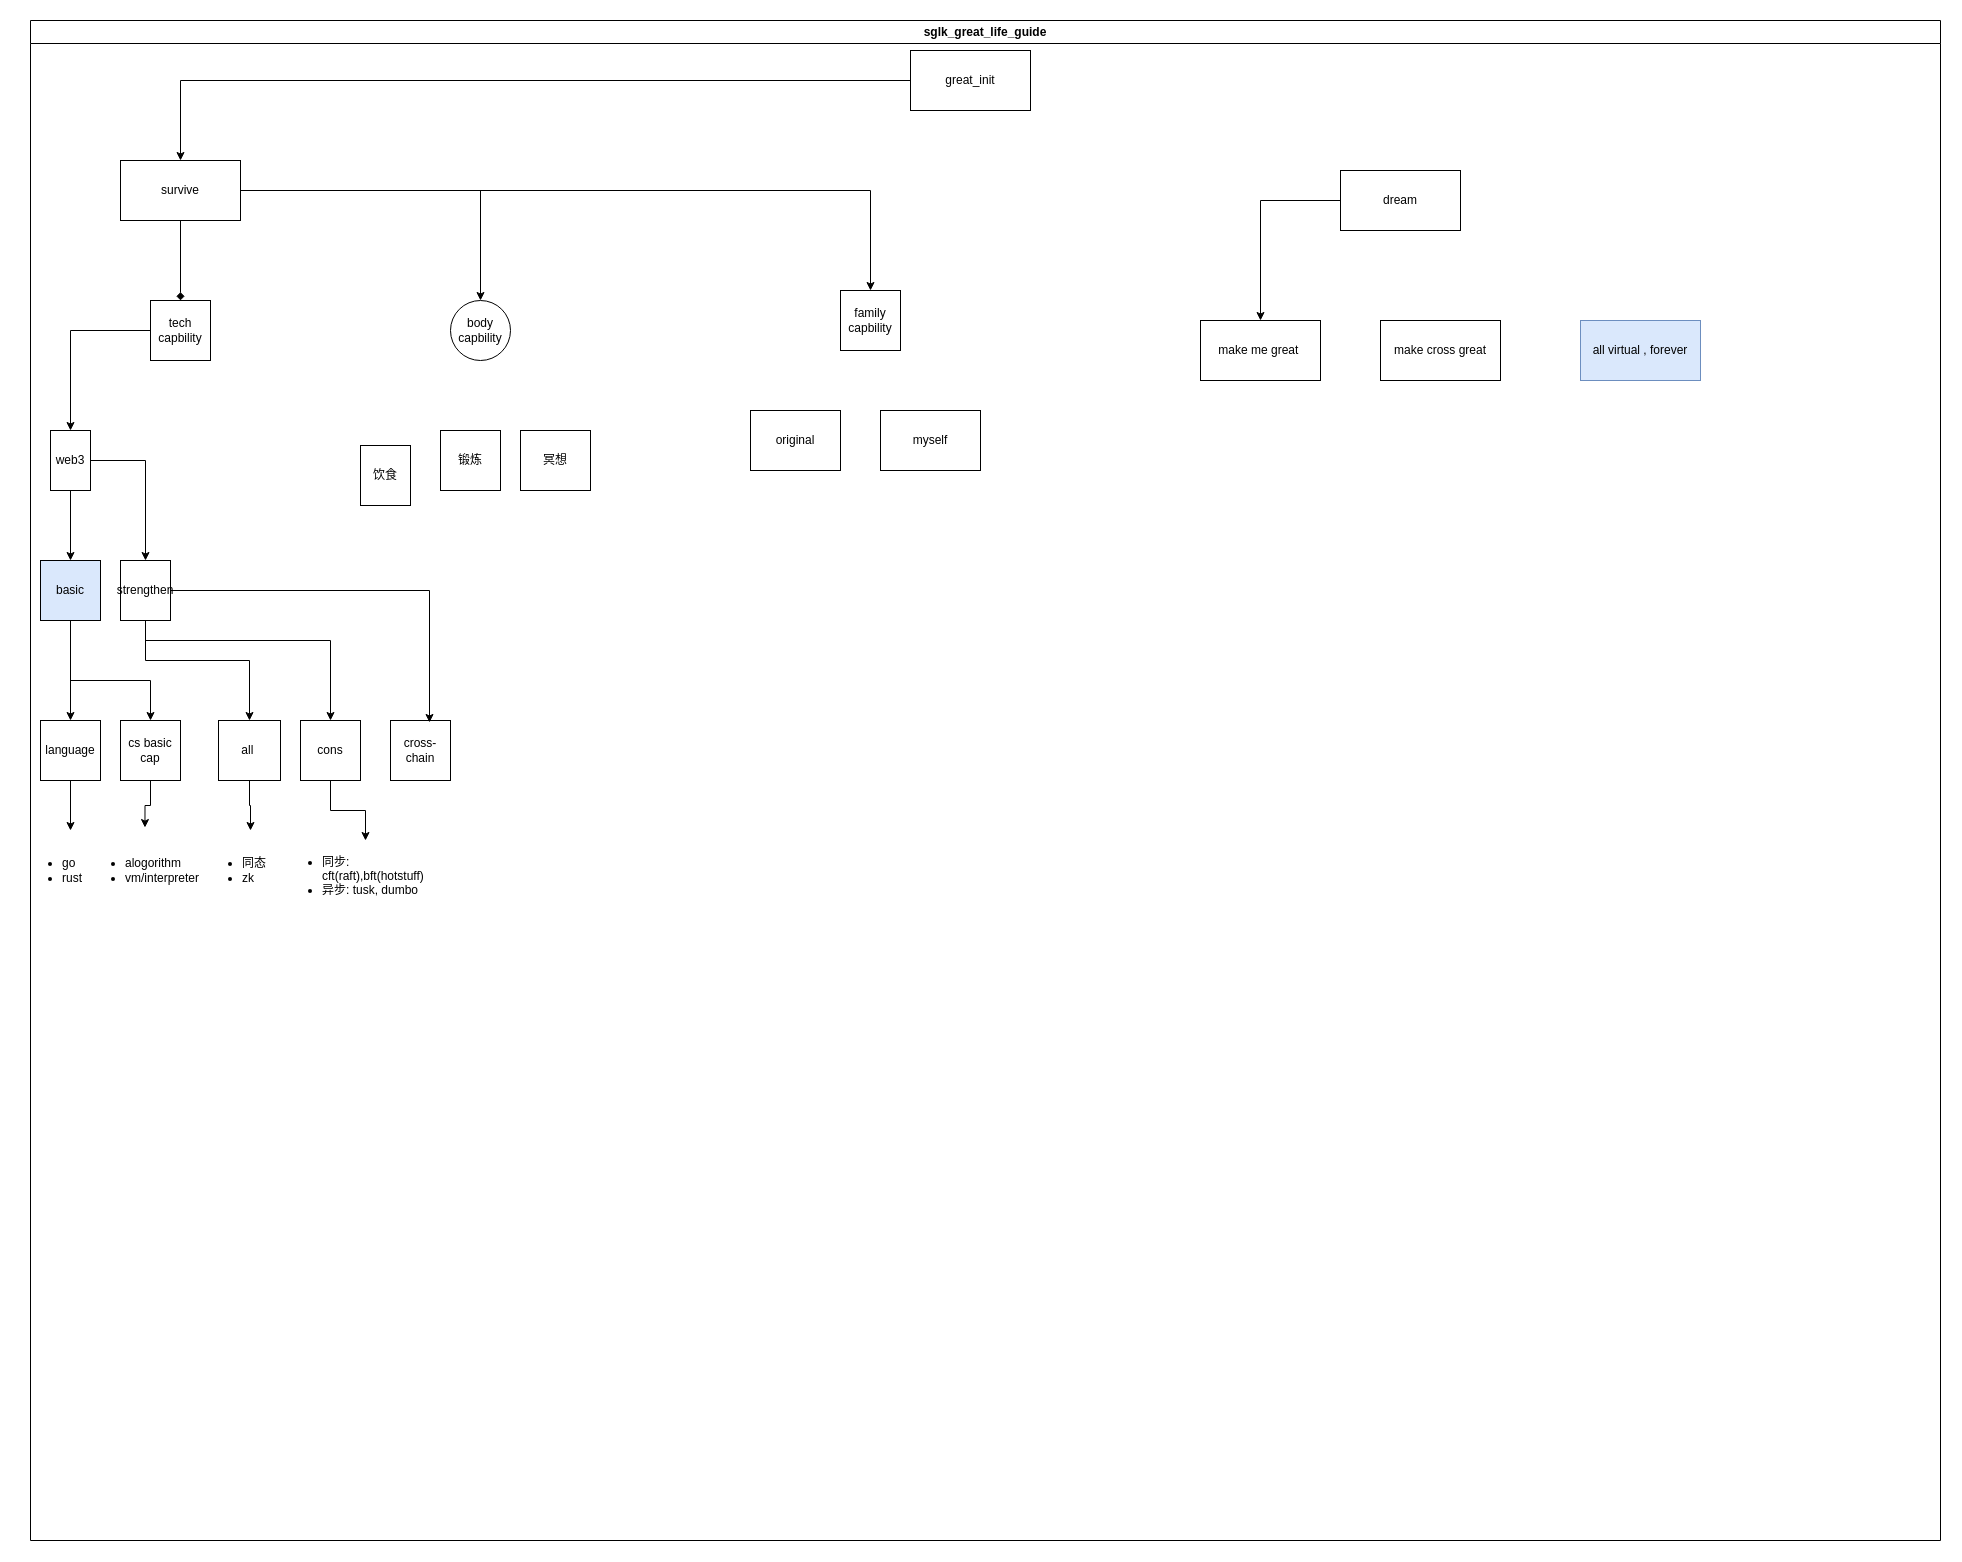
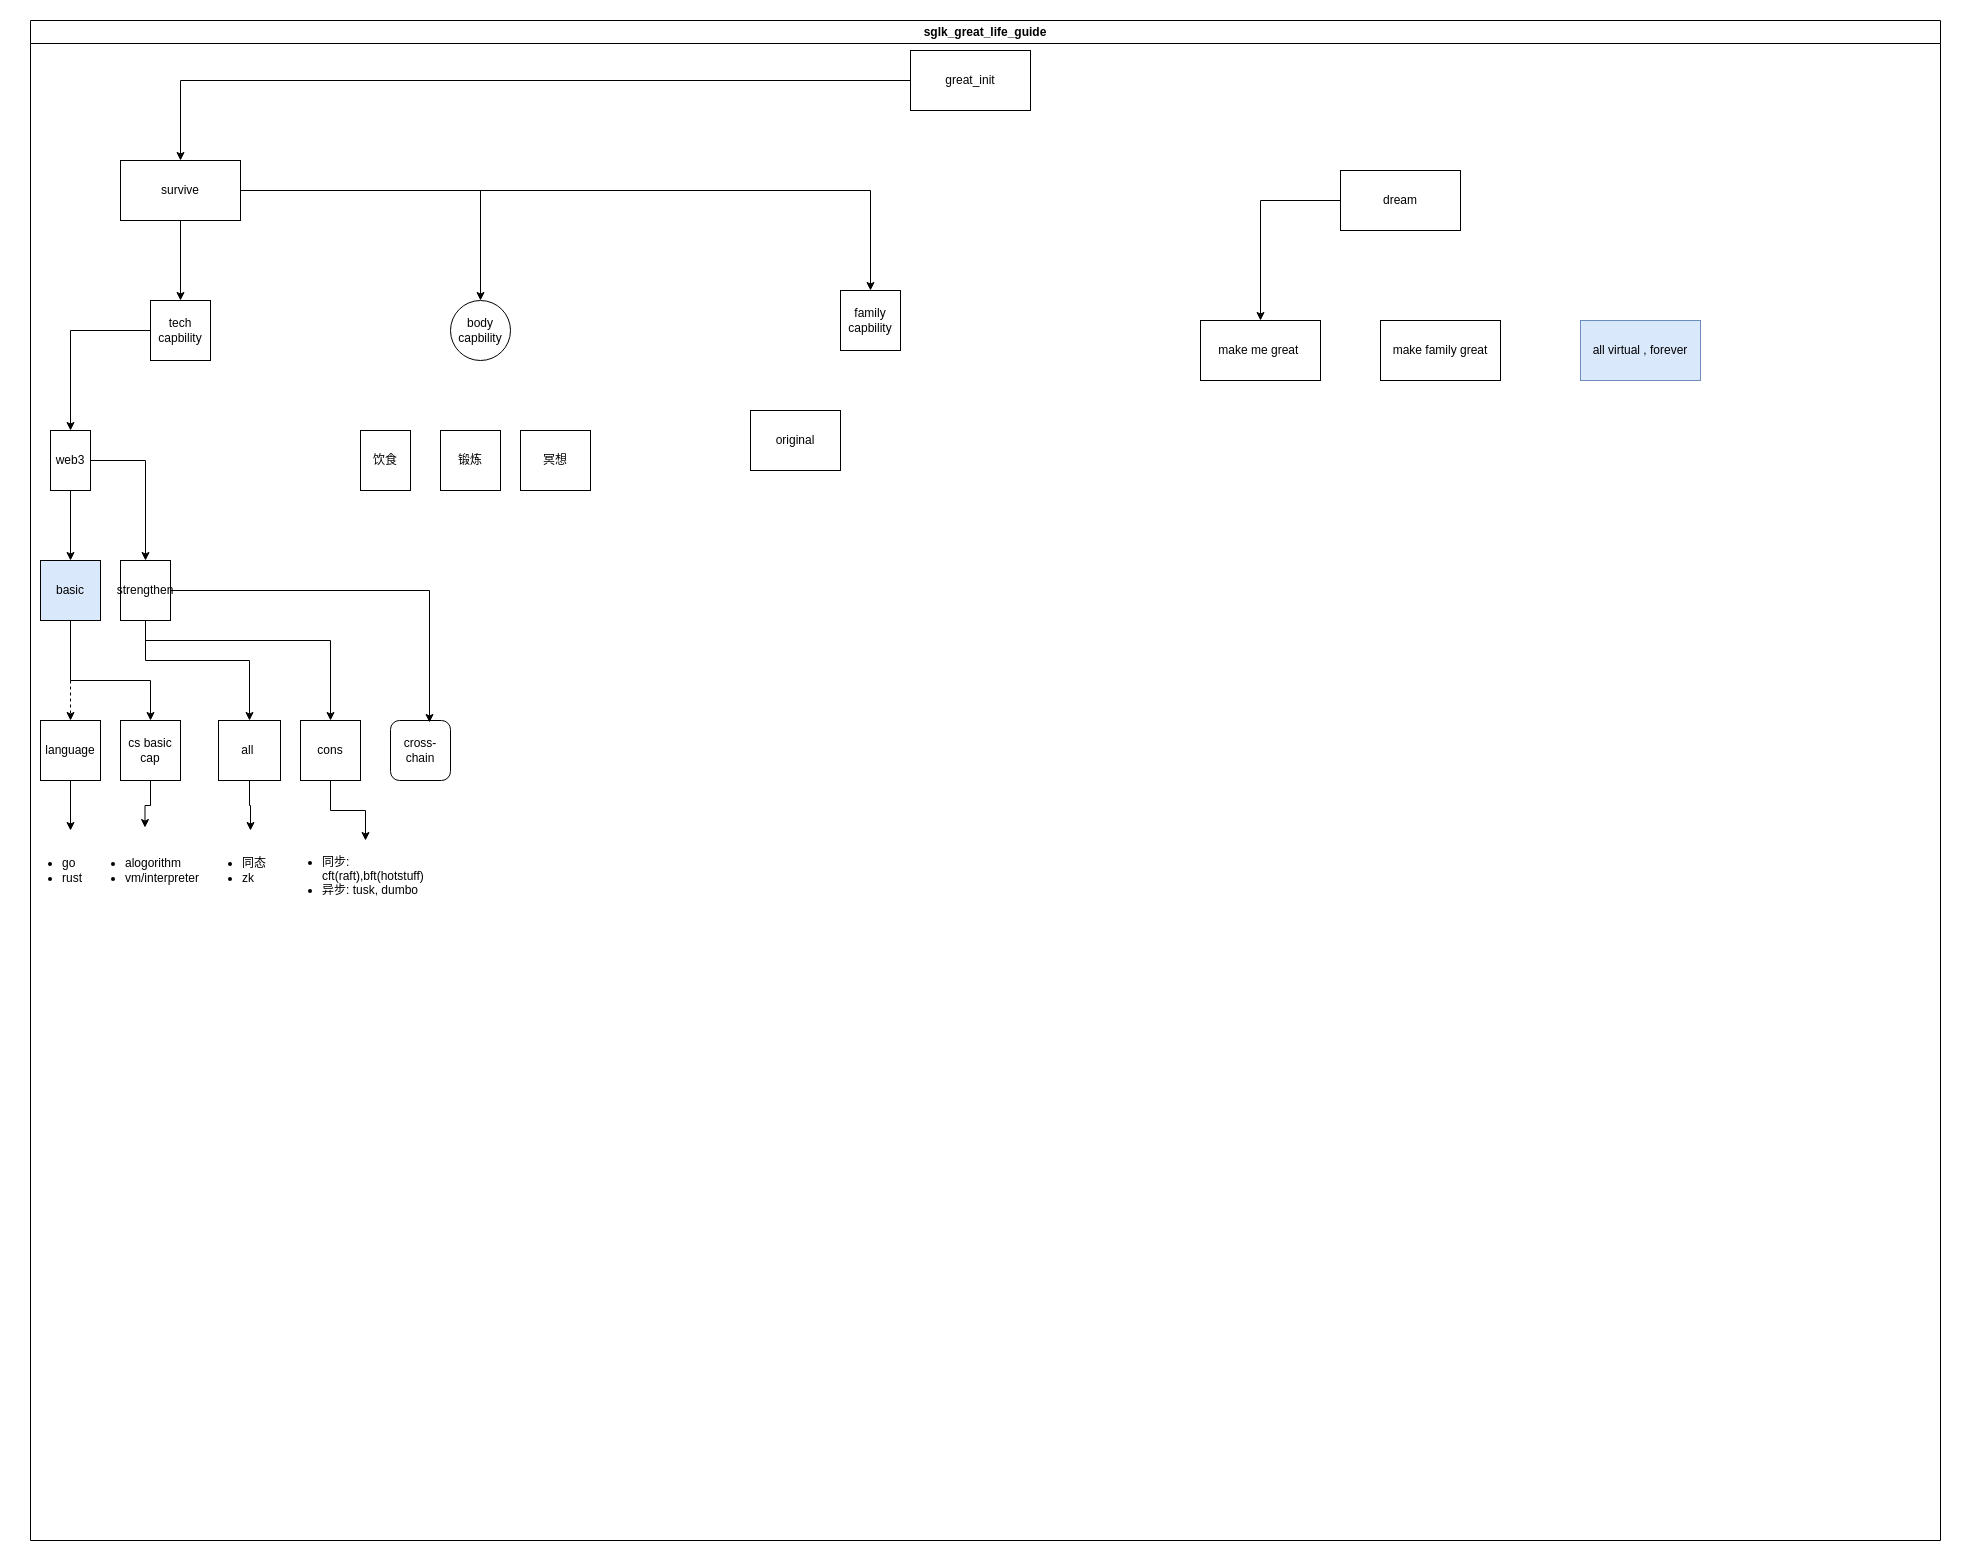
edge "survive" -> "tech capbility": arrowhead diamond -> classic
node "make cross great": label "make cross great" -> "make family great"
node "myself": removed
node "饮食": moved (386, 476) -> (386, 461)
edge "basic" -> "language": style solid -> dashed
node "cross-chain": shape rectangle -> rounded rectangle
